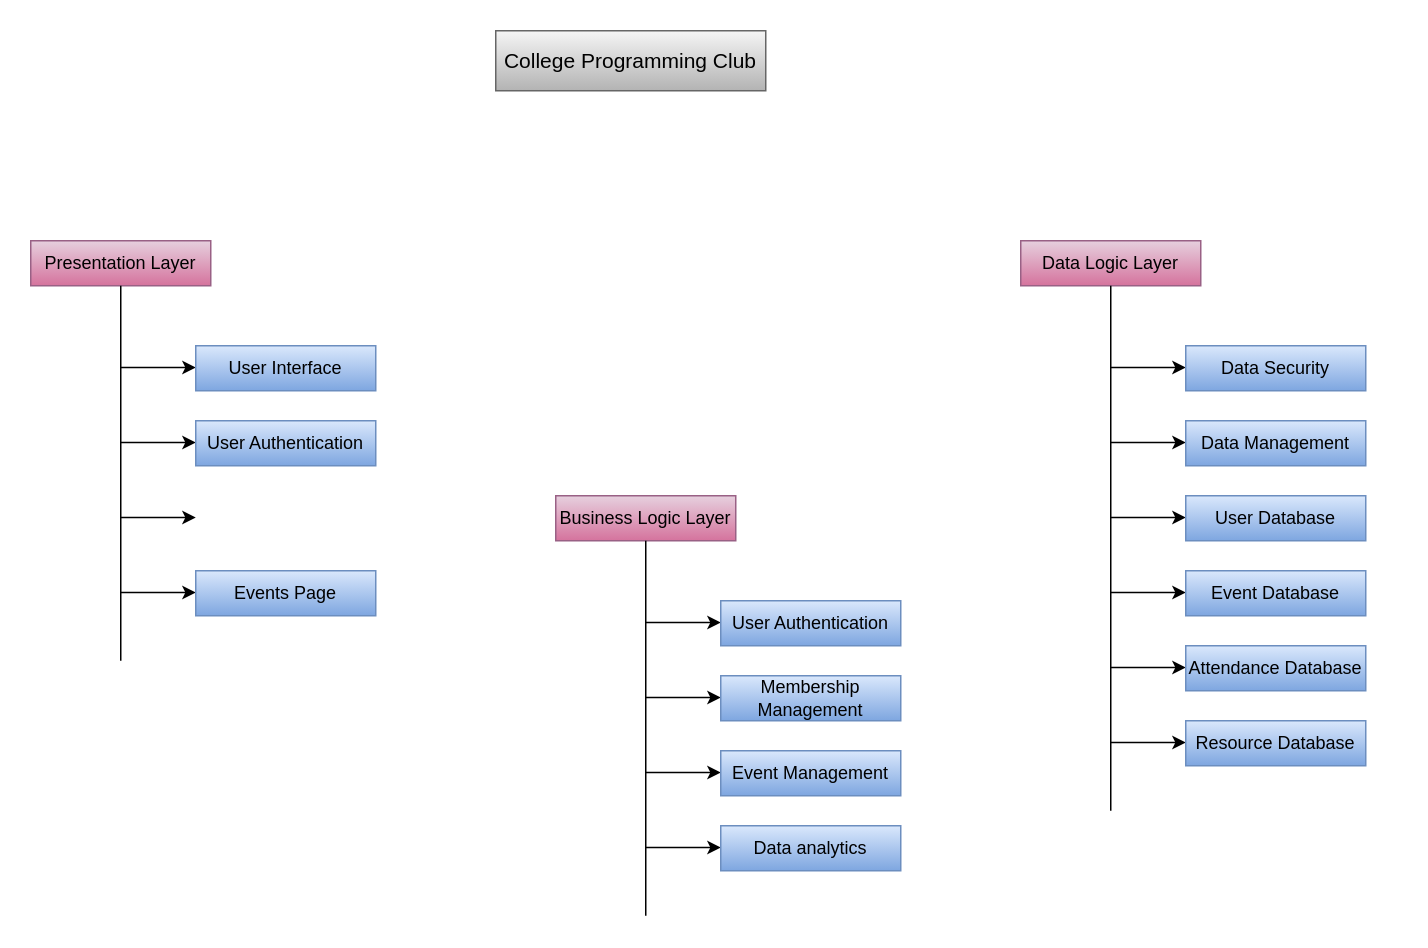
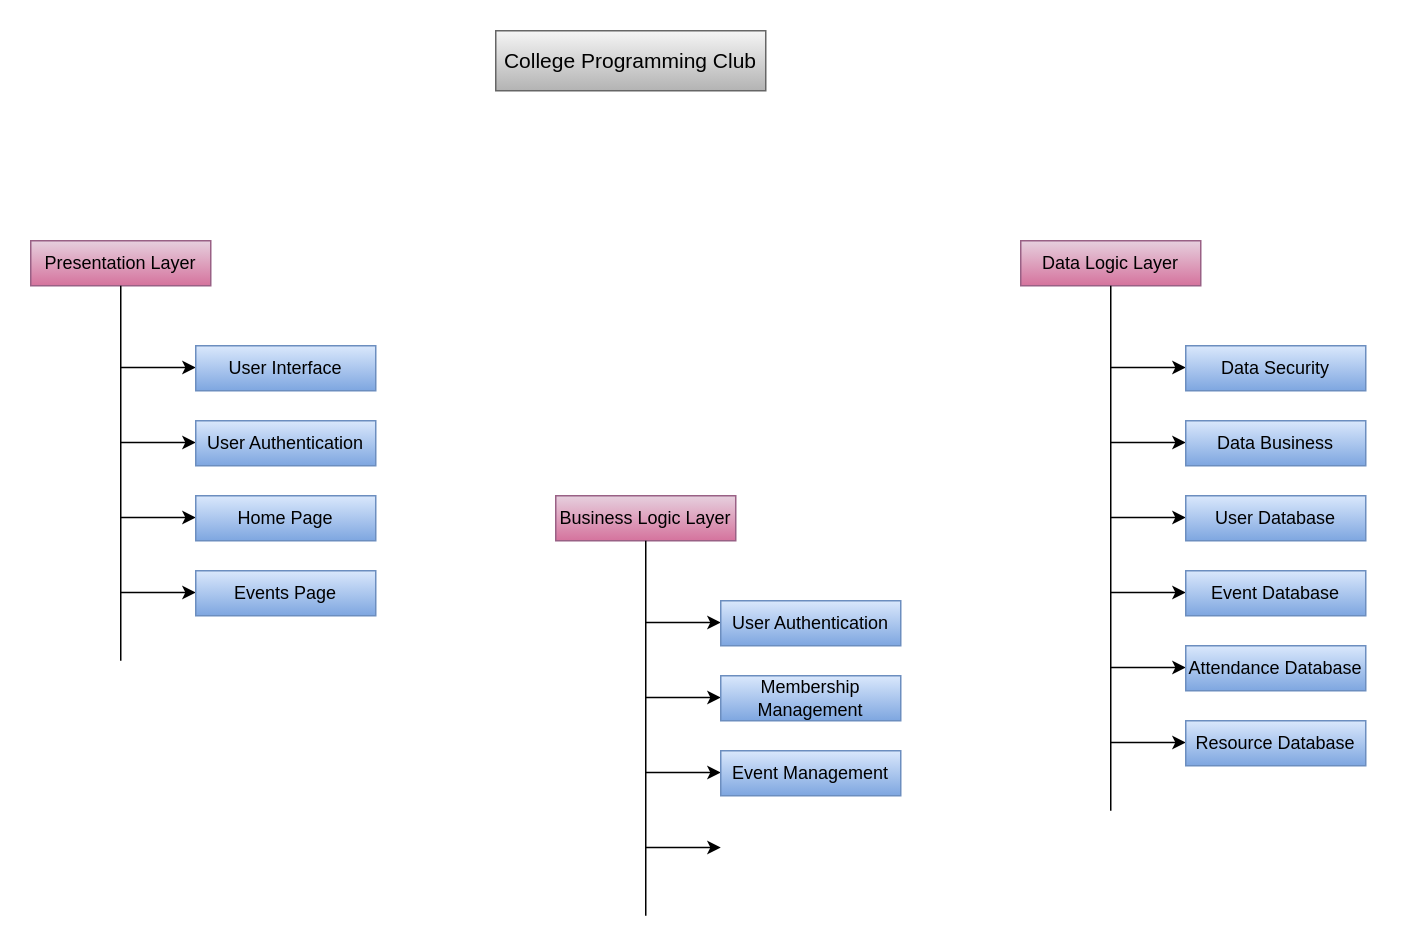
node "Data Management": label "Data Management" -> "Data Business"
node "Home Page": added
node "Data analytics": removed
